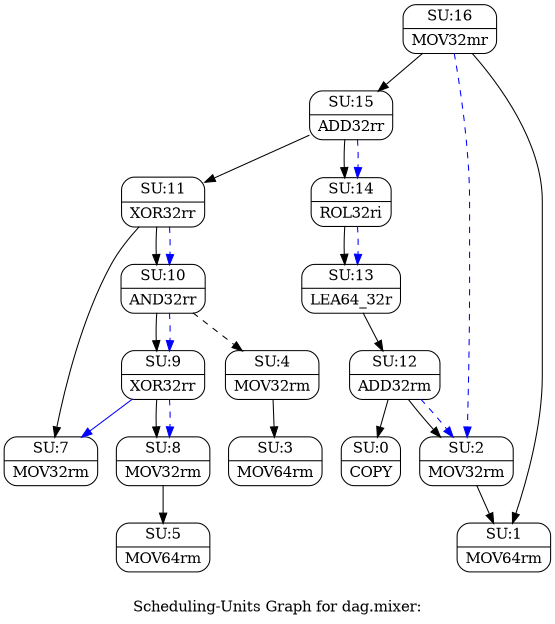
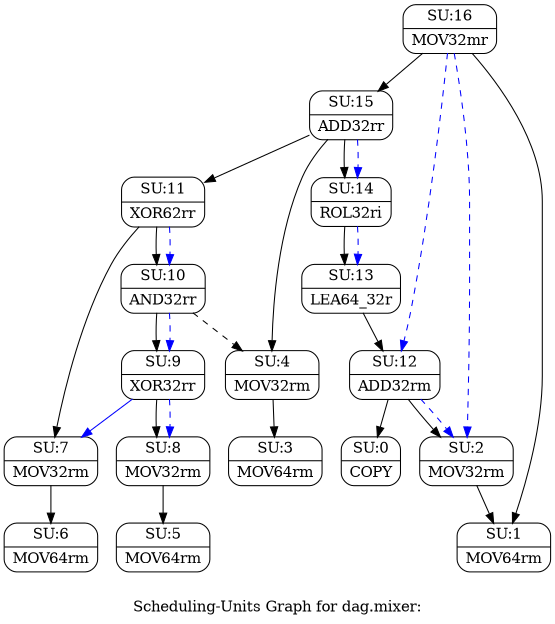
edge "SU:16" -> "SU:12": added
node "SU:11": text "XOR32rr" -> "XOR62rr"
edge "SU:15" -> "SU:4": added
node "SU:6": added
